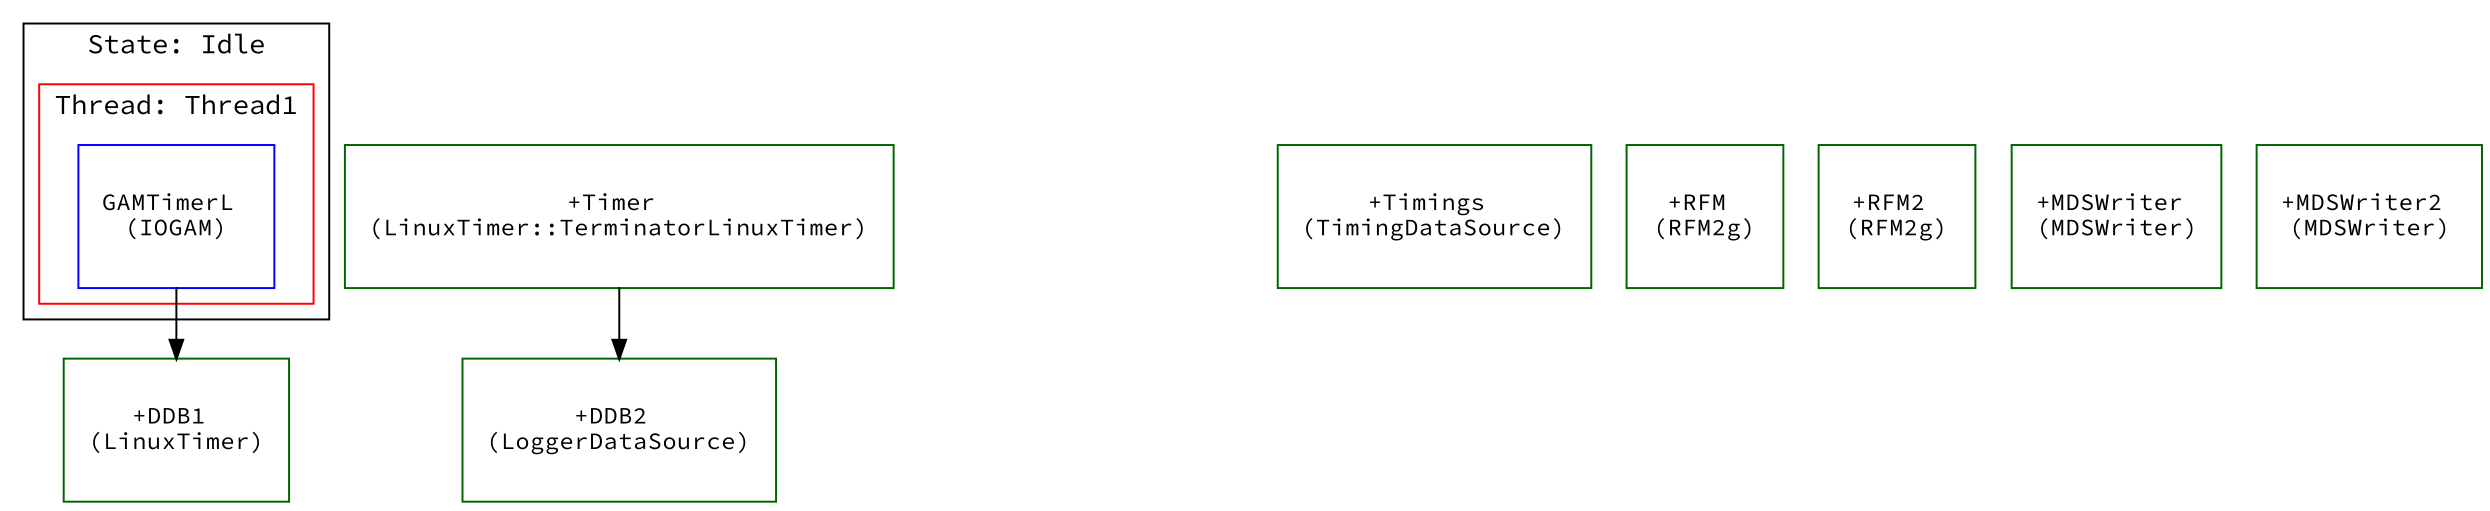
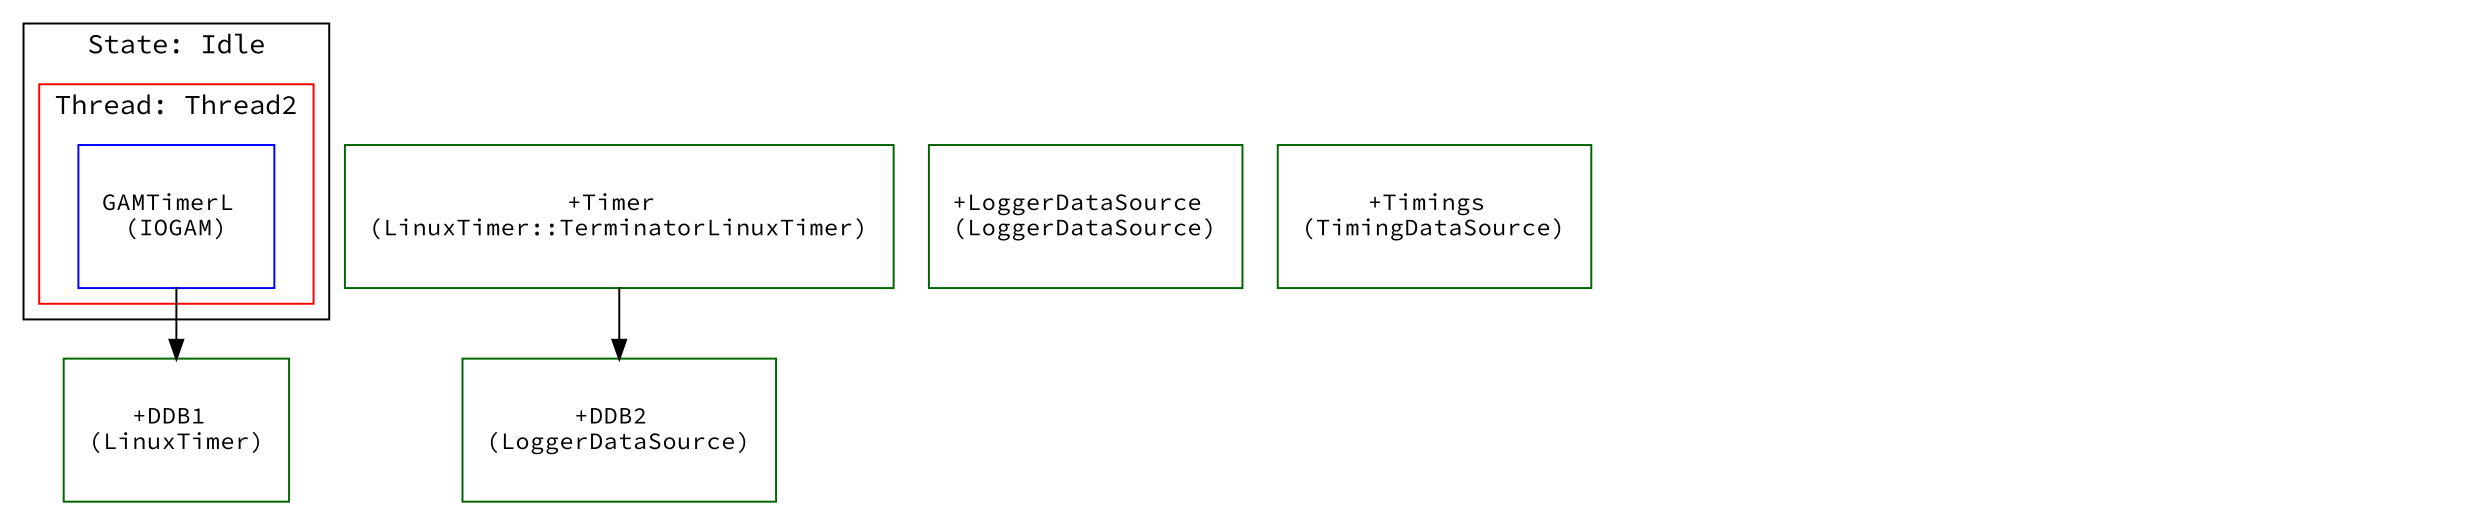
cluster "Thread: Thread1": label "Thread: Thread1" -> "Thread: Thread2"
node "+LoggerDataSource": added
node "+RFM": removed
node "+RFM2": removed
node "+MDSWriter": removed
node "+MDSWriter2": removed
